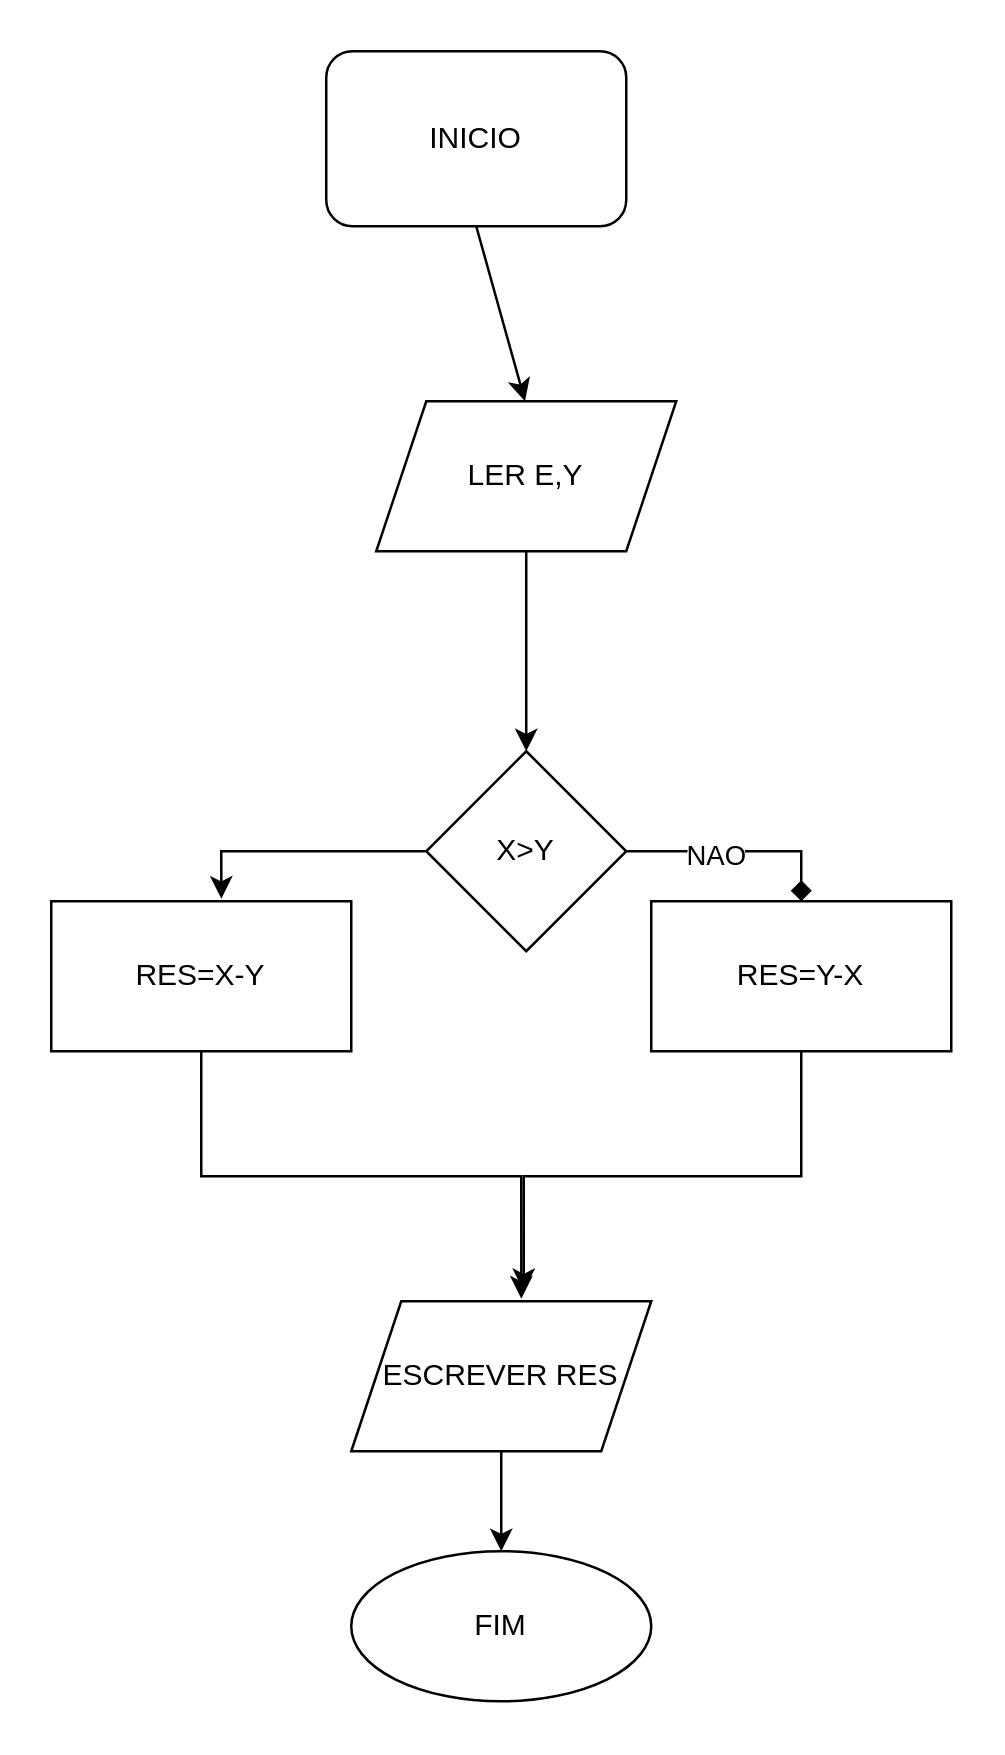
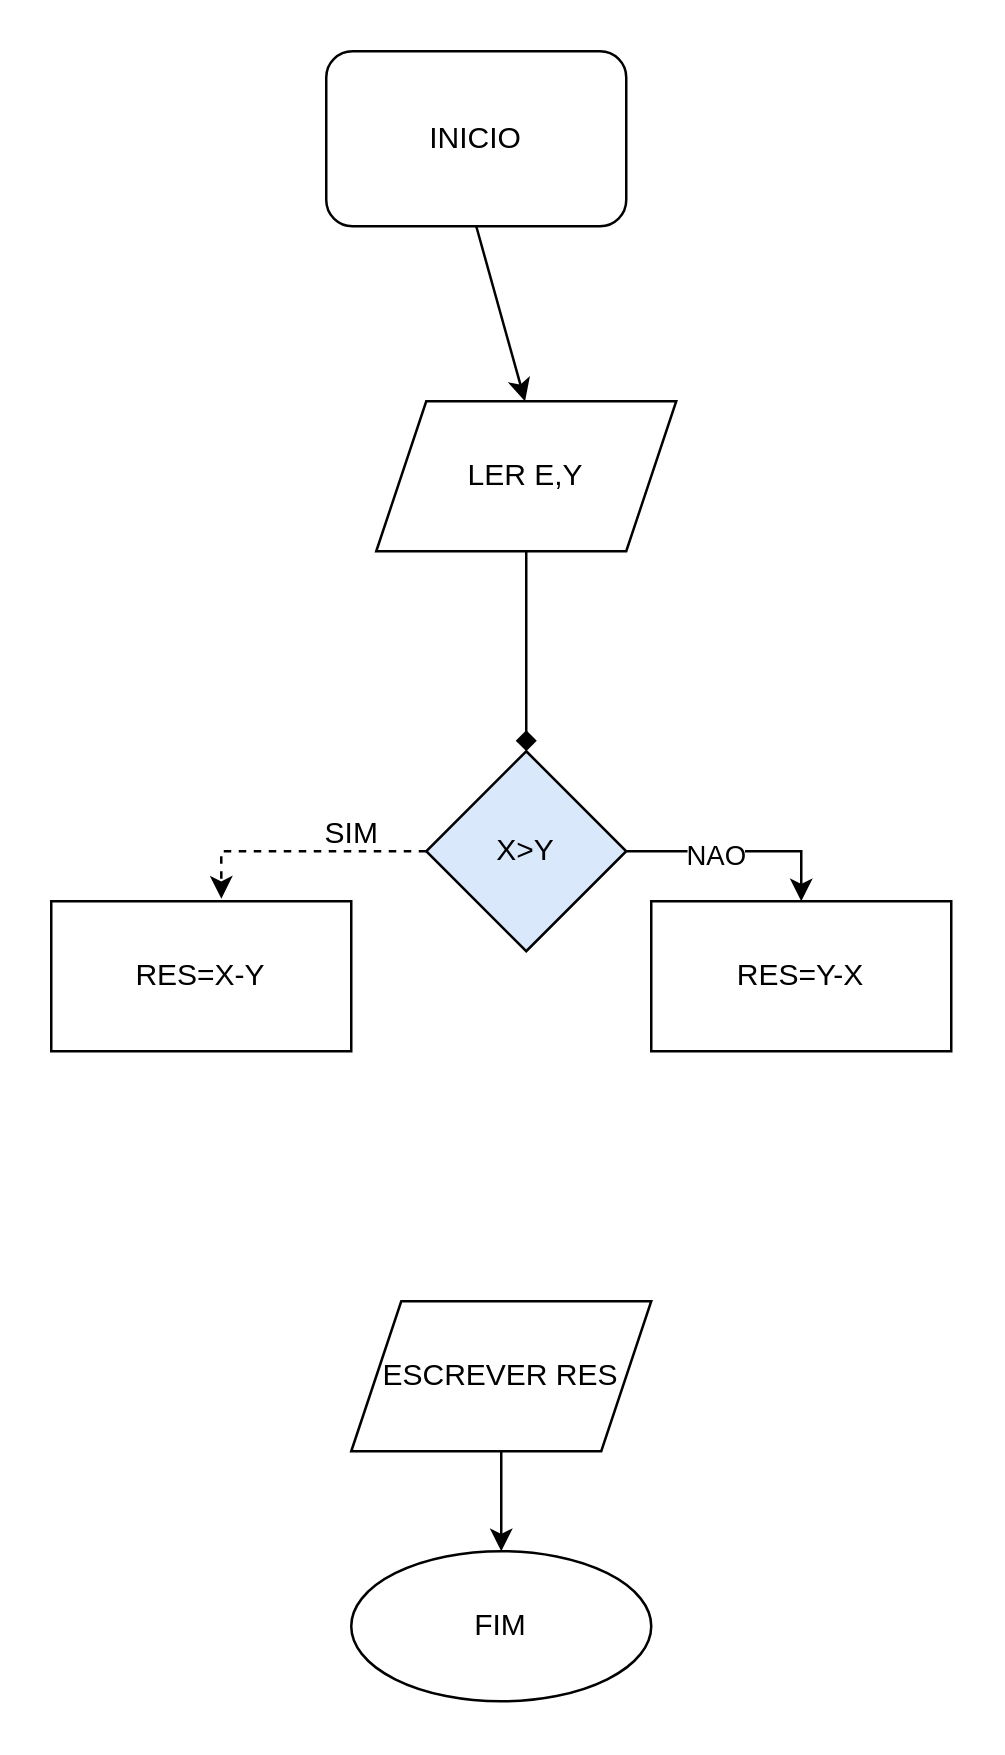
edge "LER E,Y" -> "X>Y": arrowhead classic -> diamond
node "SIM": added
edge "X>Y" -> "RES=X-Y": style solid -> dashed
node "X>Y": fillcolor #ffffff -> #dae8fc
edge "X>Y" -> "RES=Y-X": arrowhead diamond -> classic
edge "RES=X-Y" -> "ESCREVER RES": removed
edge "RES=Y-X" -> "ESCREVER RES": removed
